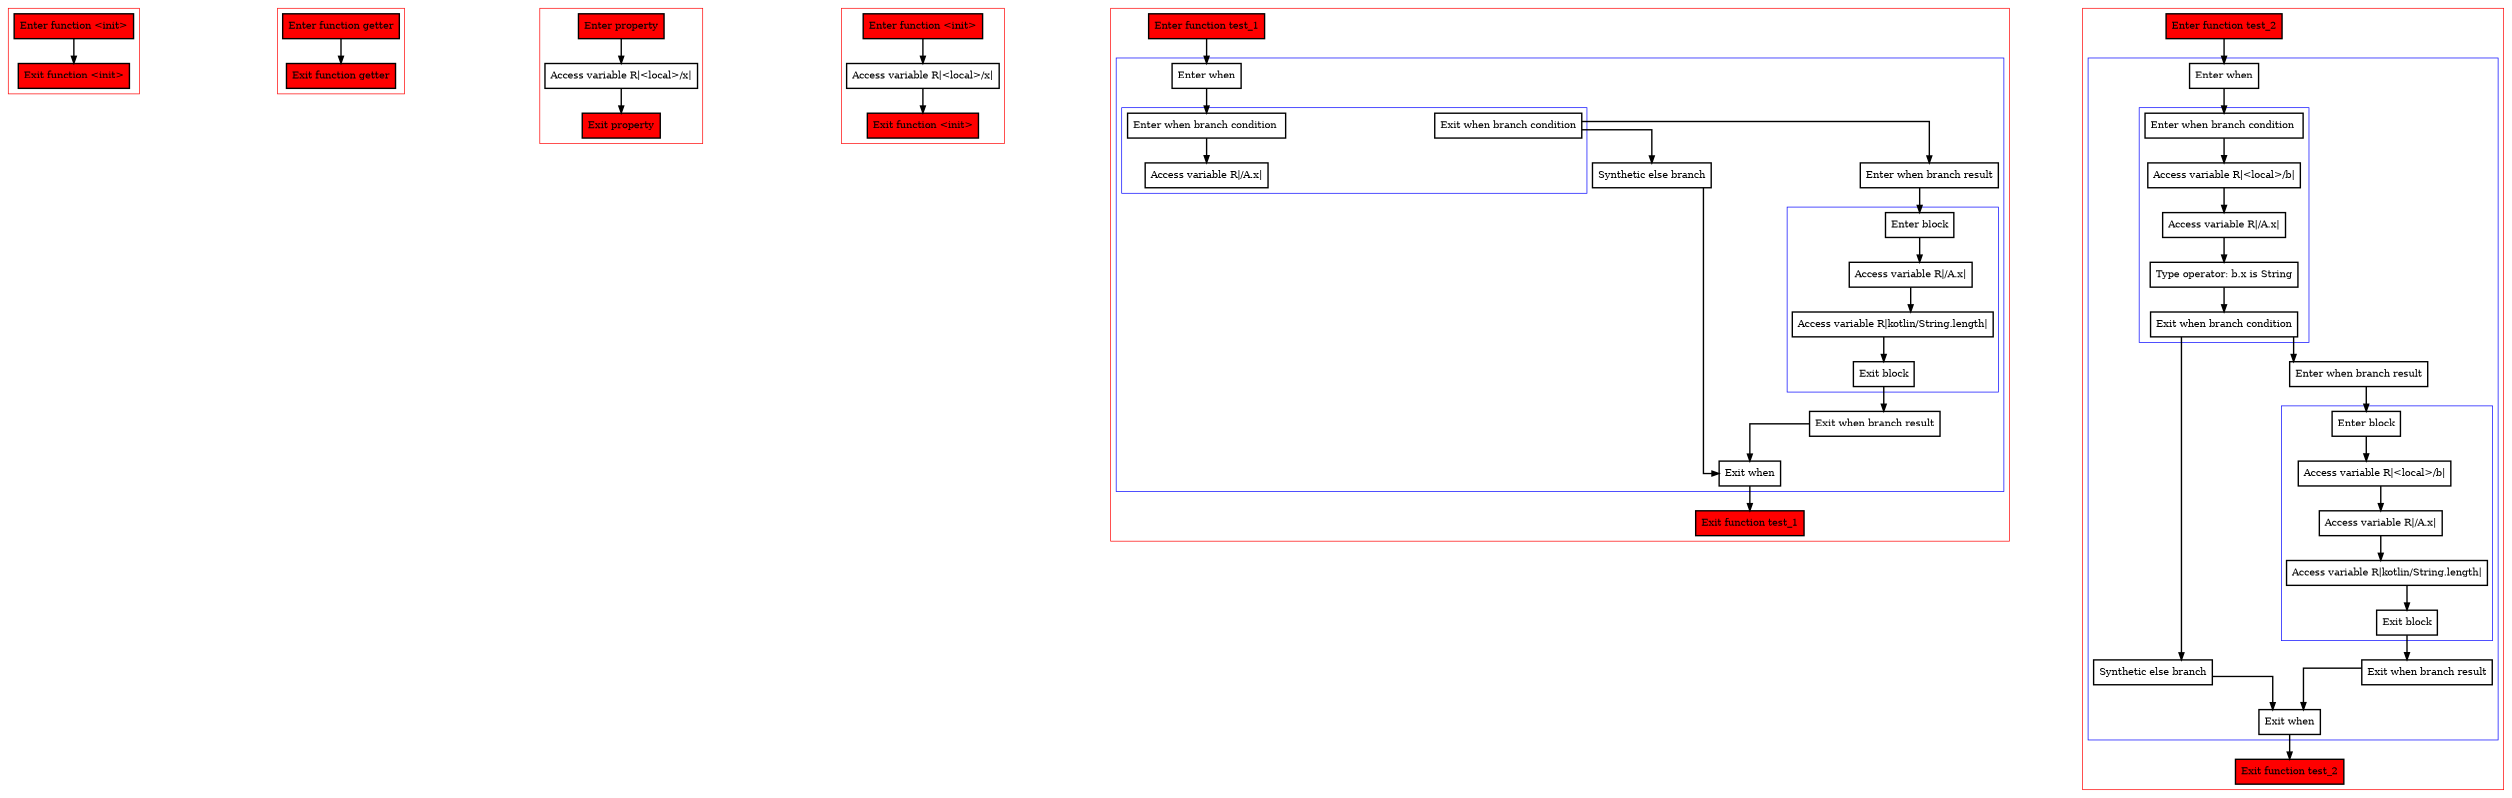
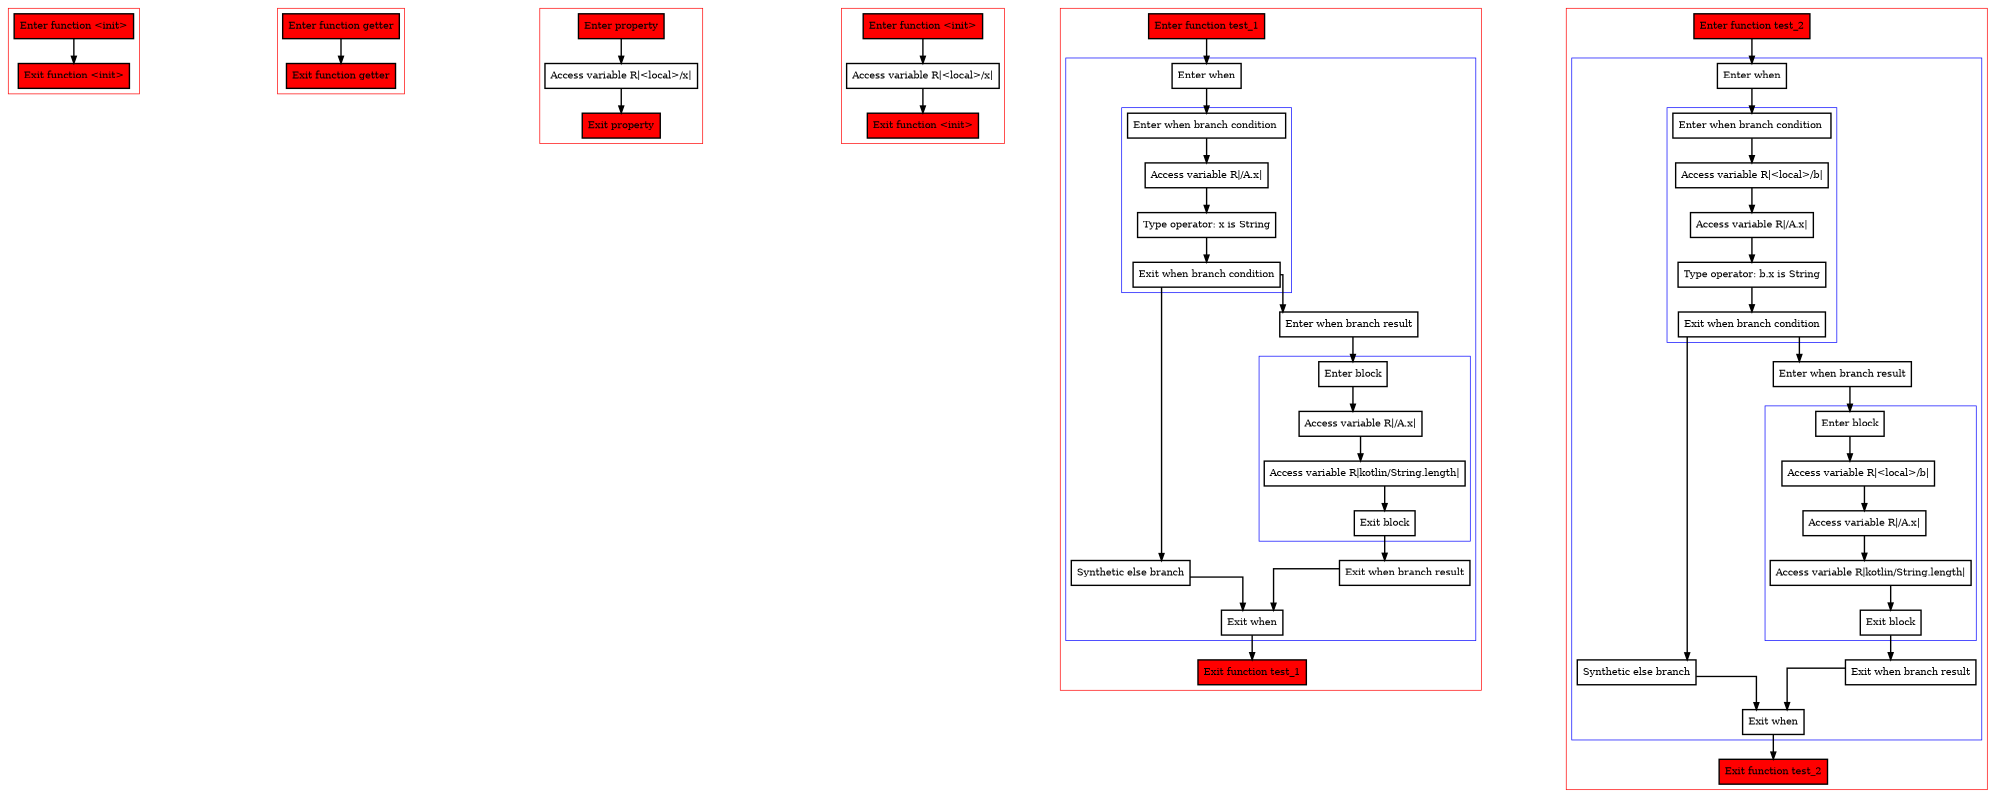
node "Type operator: x is String": added
